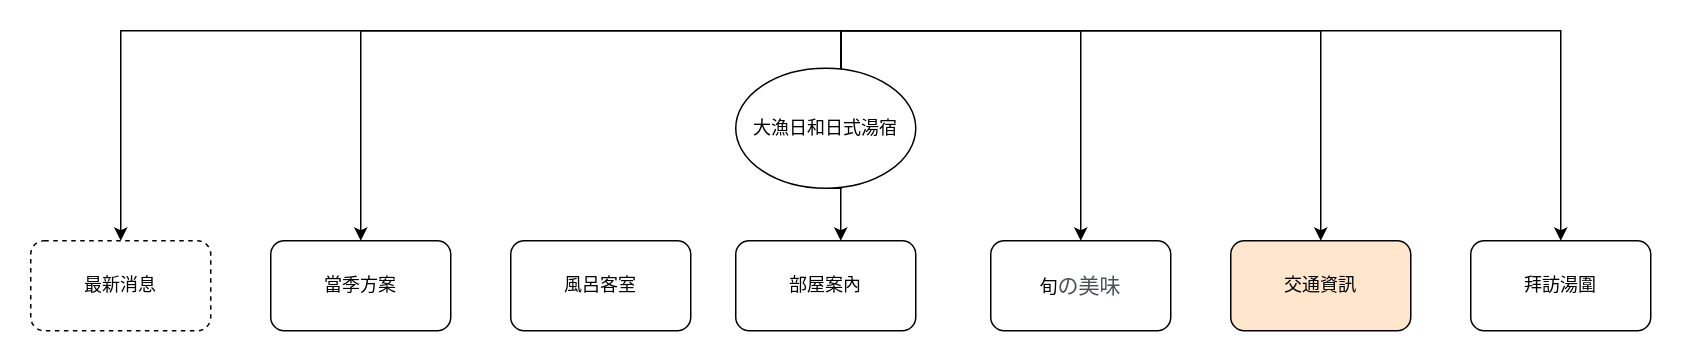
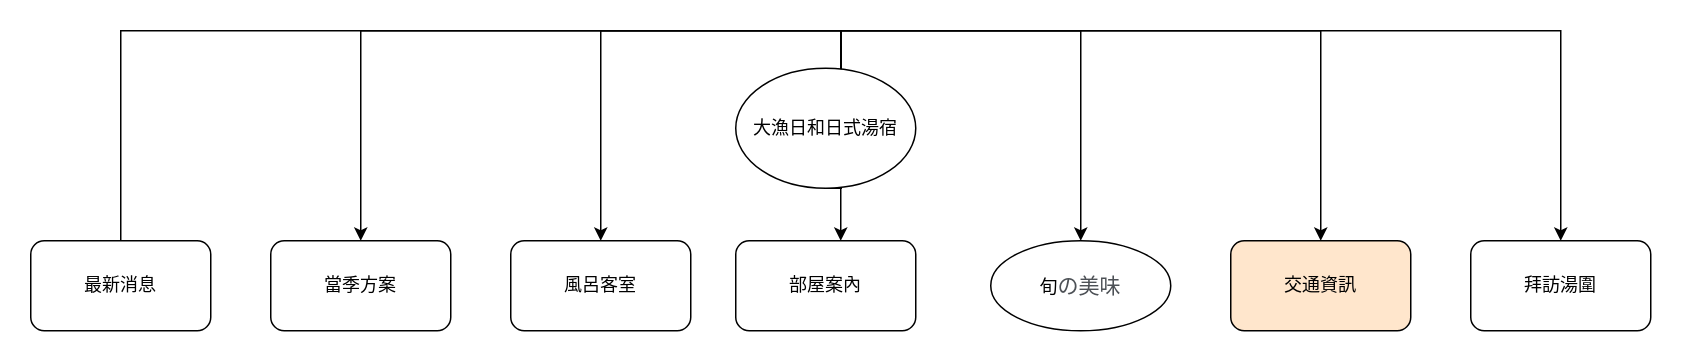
edge "大漁日和日式湯宿" -> "風呂客室": added
edge "大漁日和日式湯宿" -> "最新消息": arrowhead classic -> none
node "最新消息": style dashed -> solid
node "旬の美味": shape rounded rectangle -> ellipse
